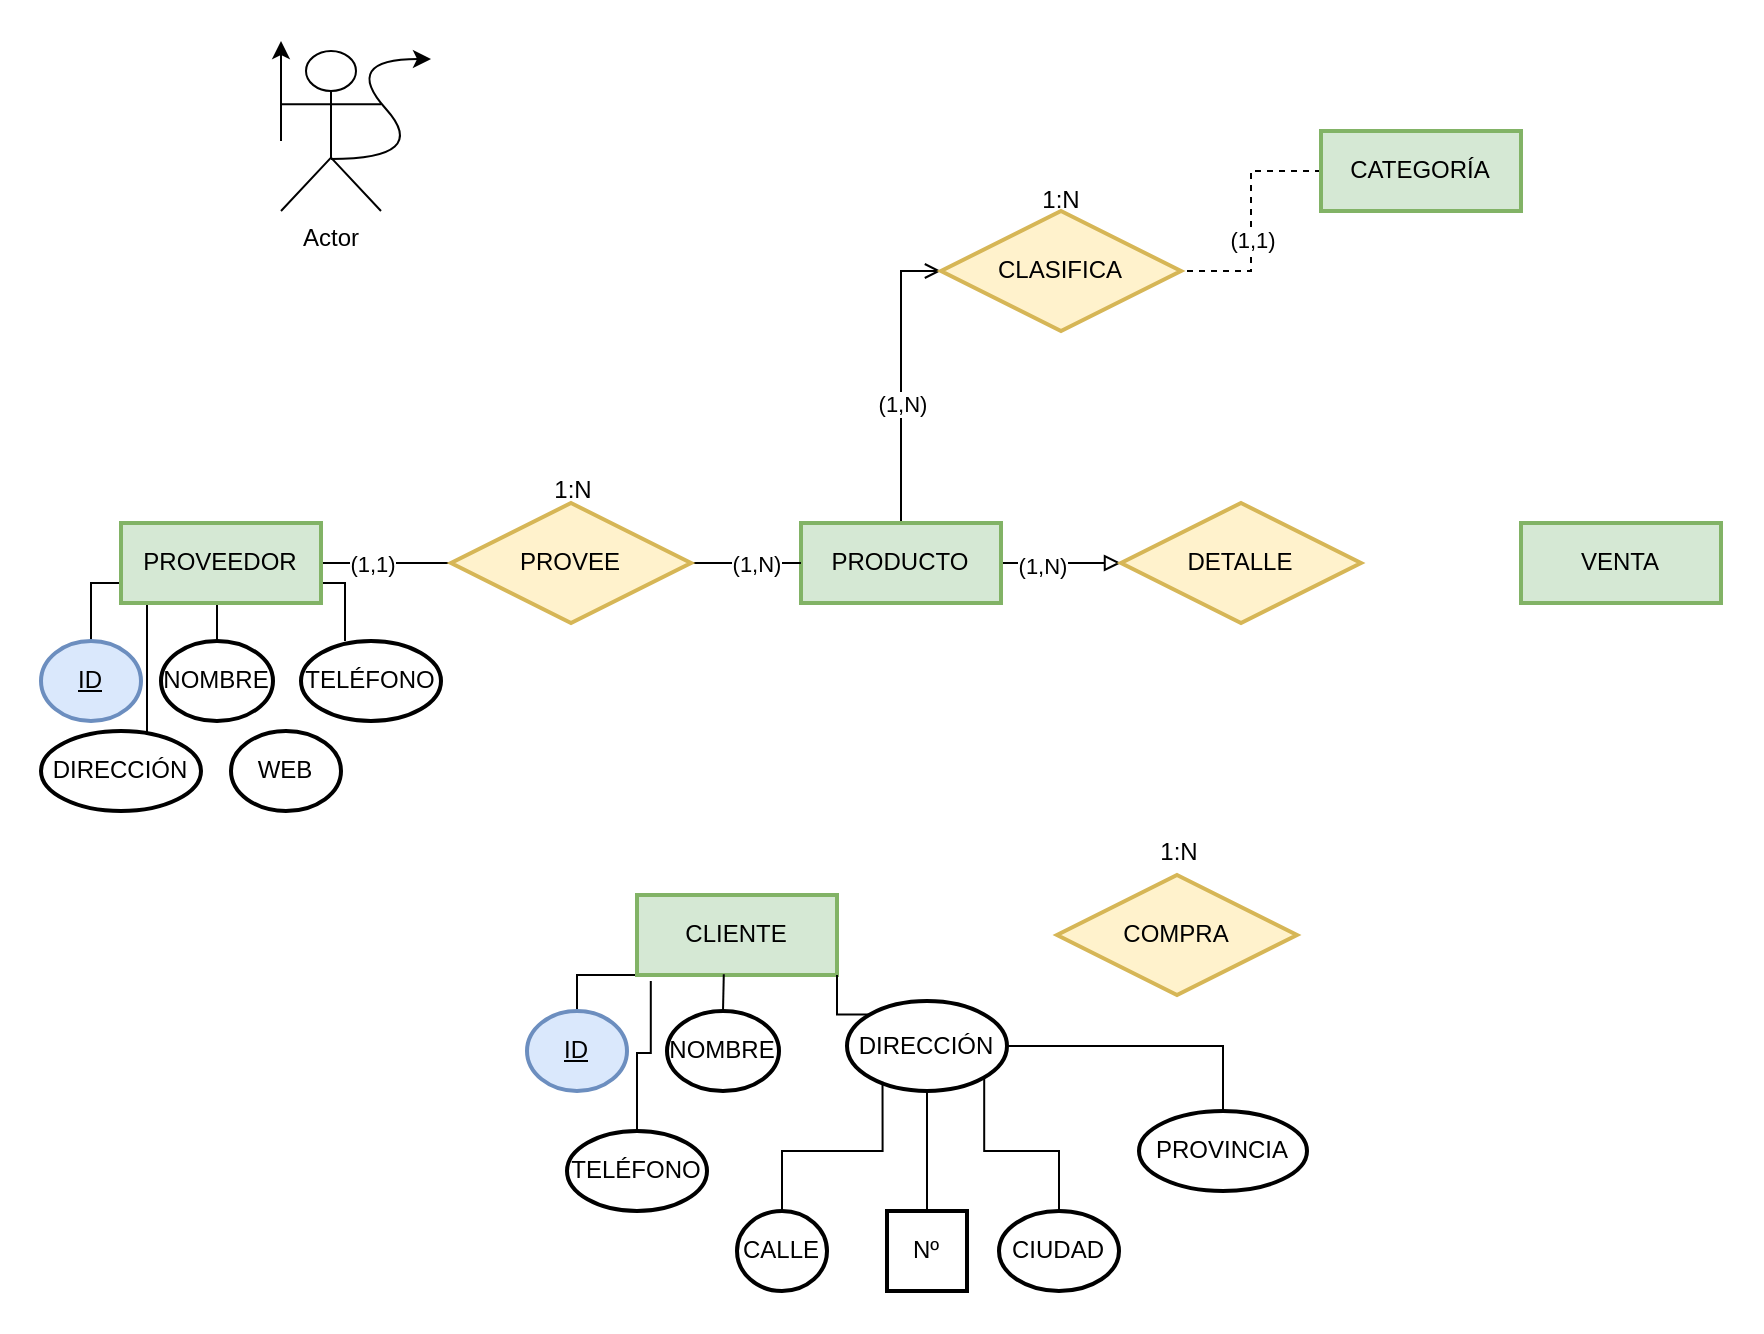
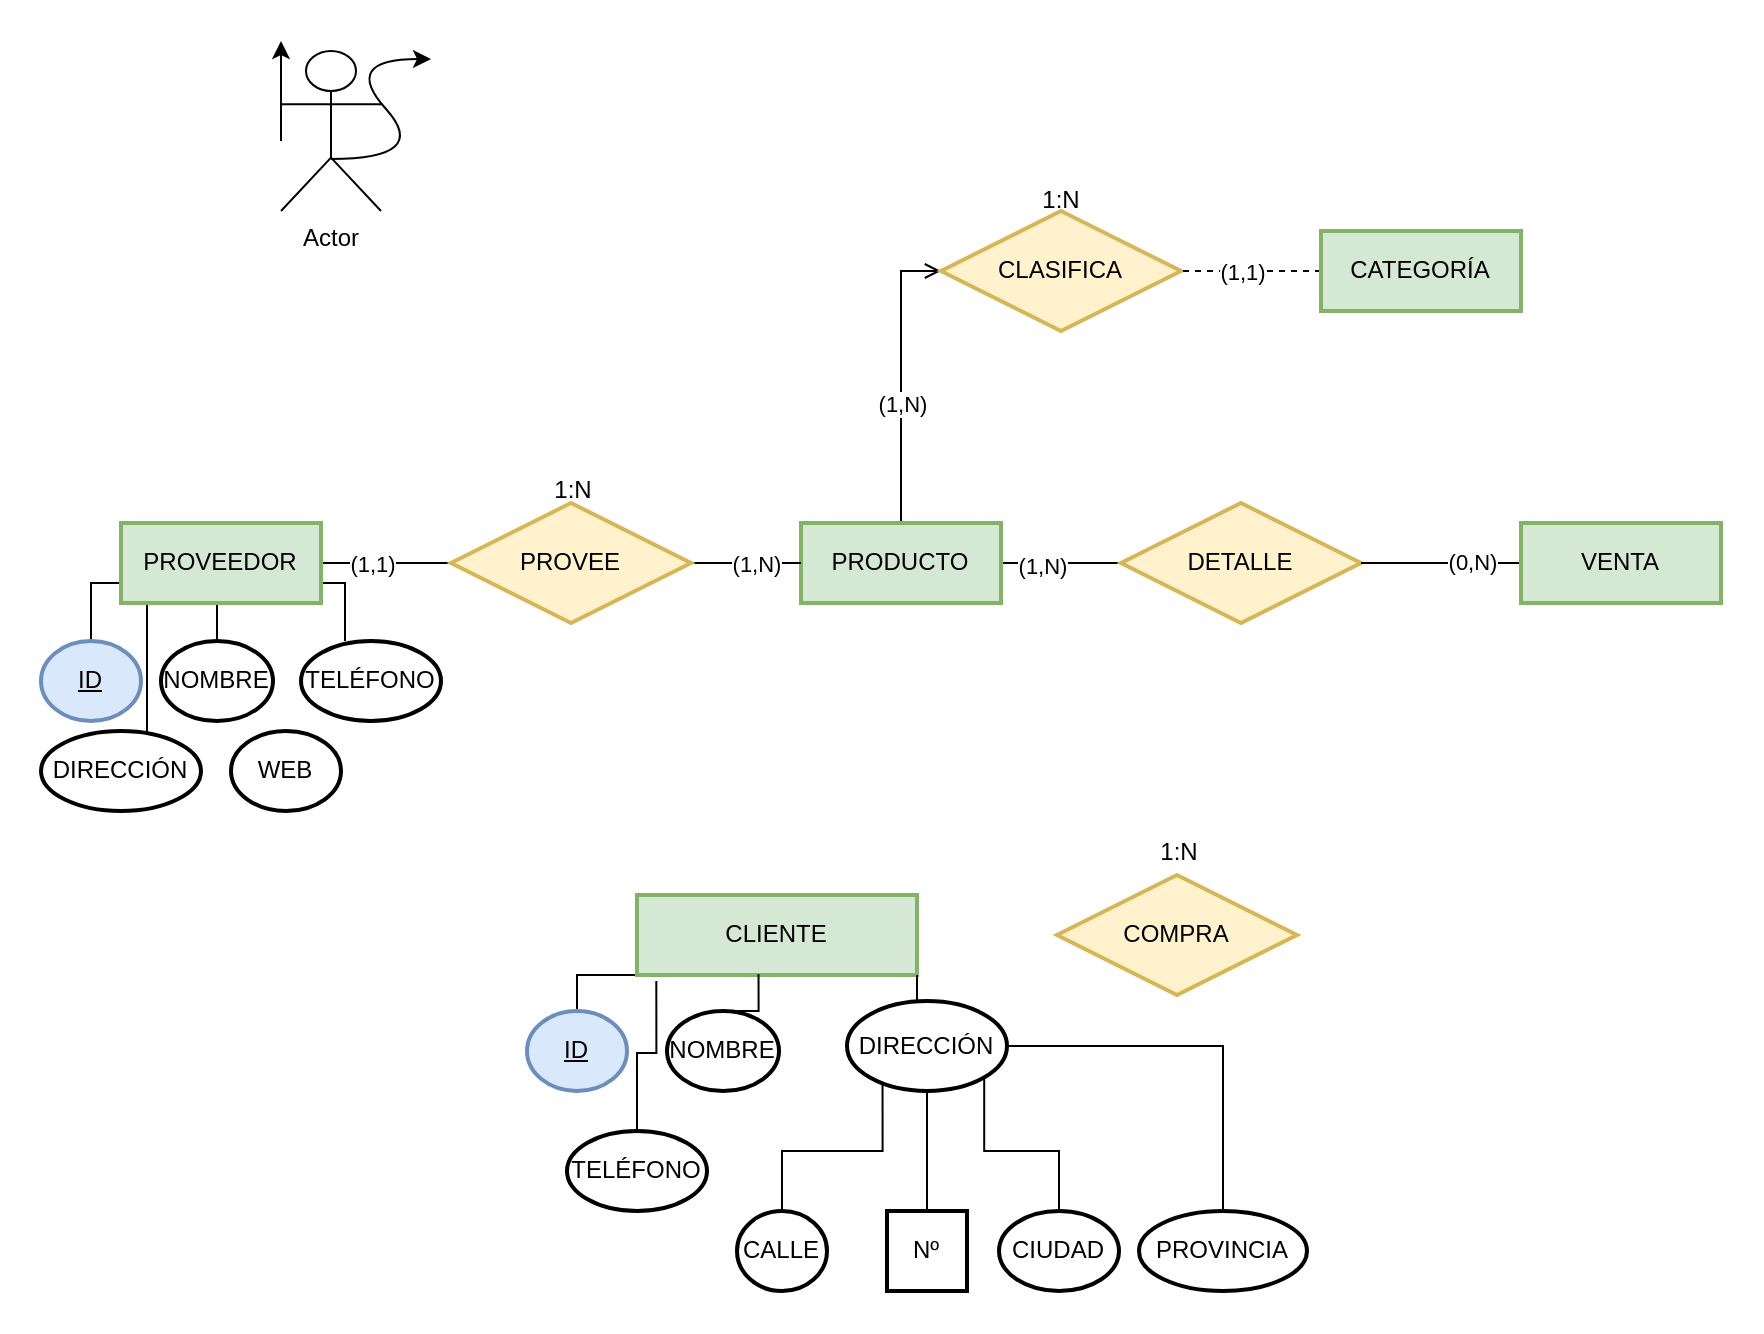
node "CATEGORÍA": moved (1421, 171) -> (1421, 271)
edge "PRODUCTO" -> "DETALLE": arrowhead block -> none
edge "DETALLE" -- "VENTA": added, label "(0,N)"
node "CLIENTE": size 200x80 -> 280x80
node "PROVINCIA": moved (1223, 1151) -> (1223, 1251)
